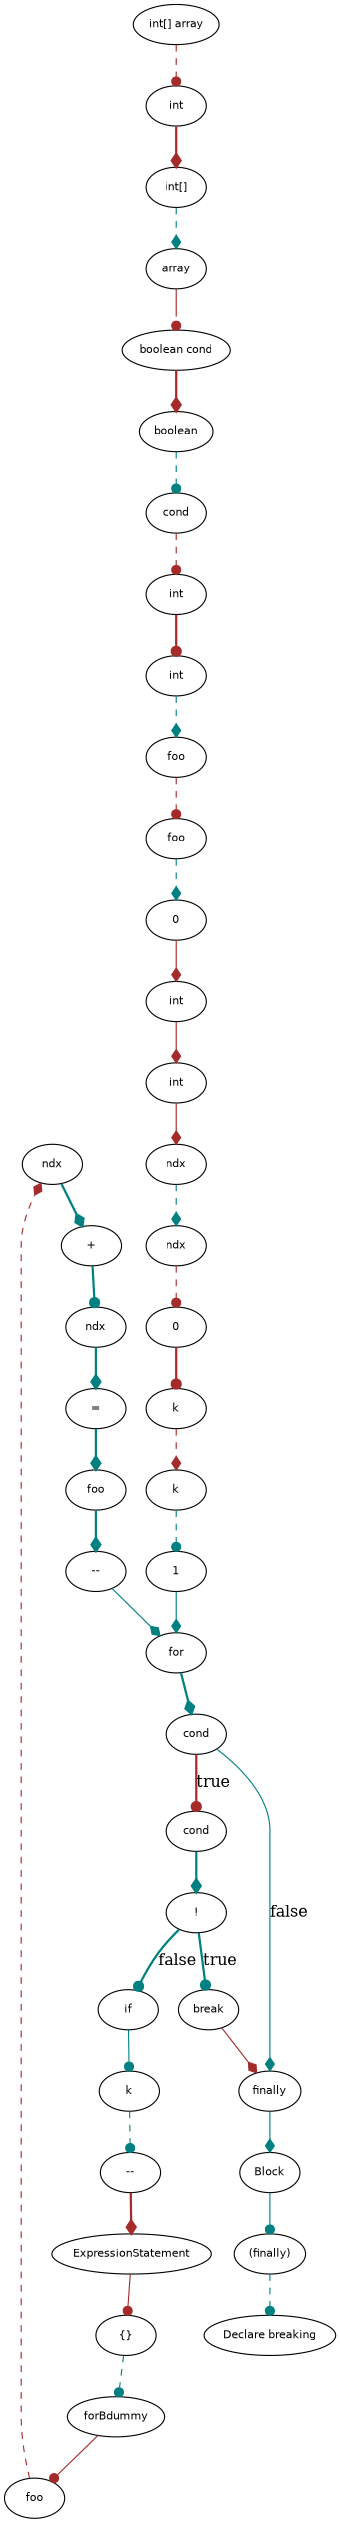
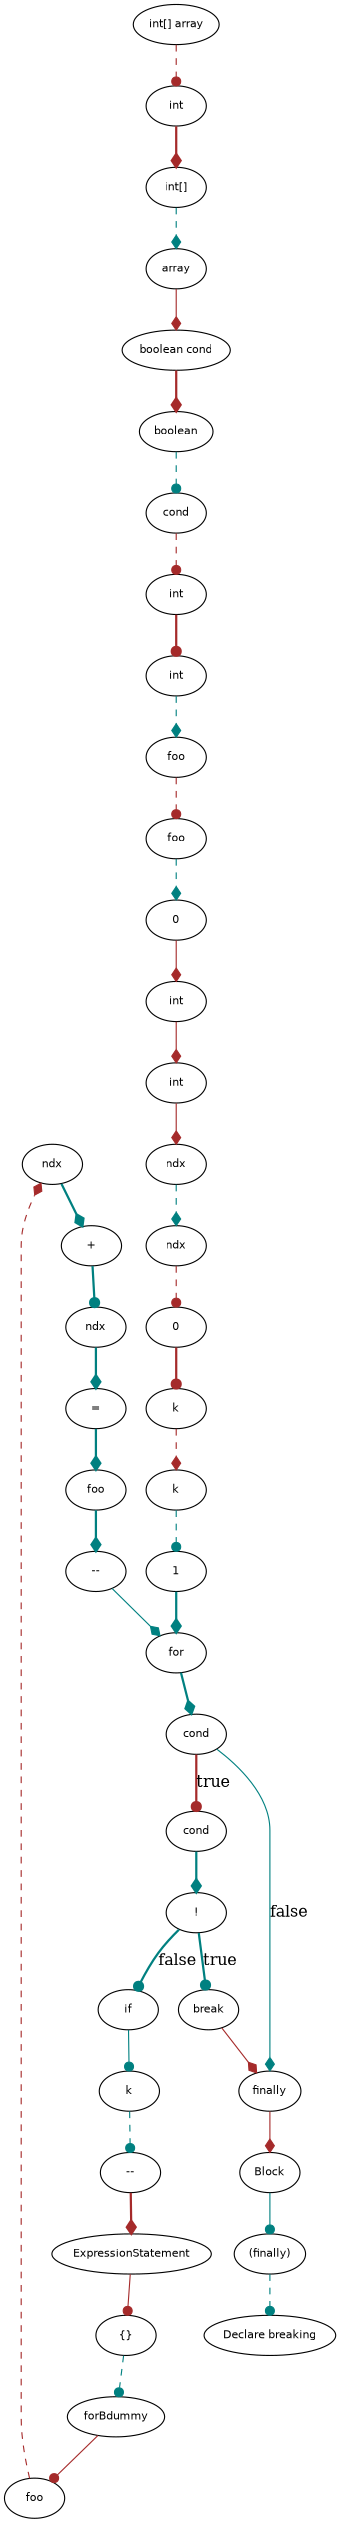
edge "array" -> "boolean cond": arrowhead dot -> diamond
edge "1" -> "for": style solid -> bold
edge "finally" -> "Block": color teal -> brown
